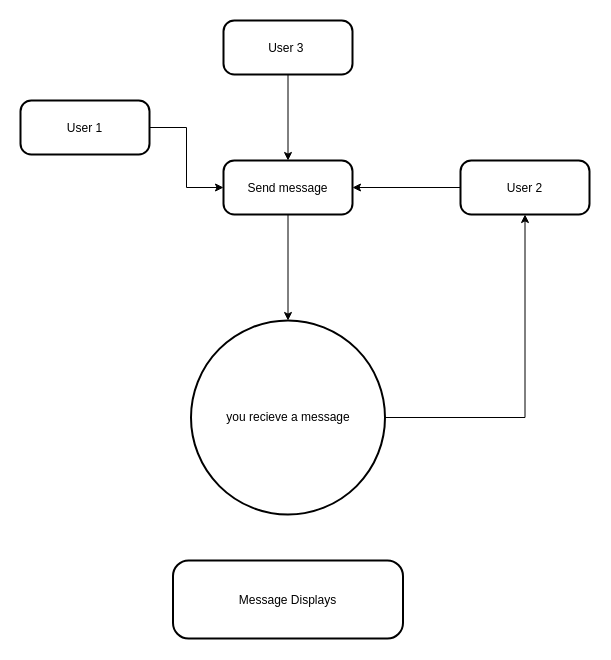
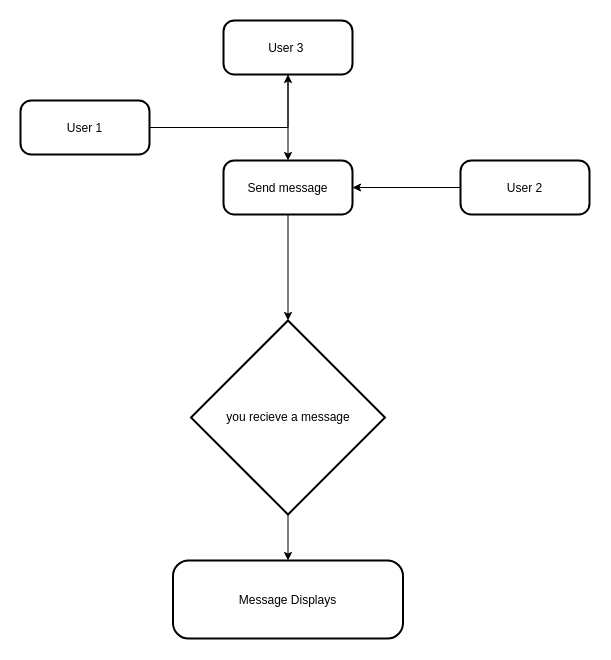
edge "User 1" -> "Send message": now "User 1" -> "User 3"
edge "you recieve a message" -> "User 2": now "you recieve a message" -> "Message Displays"
node "you recieve a message": shape ellipse -> diamond
